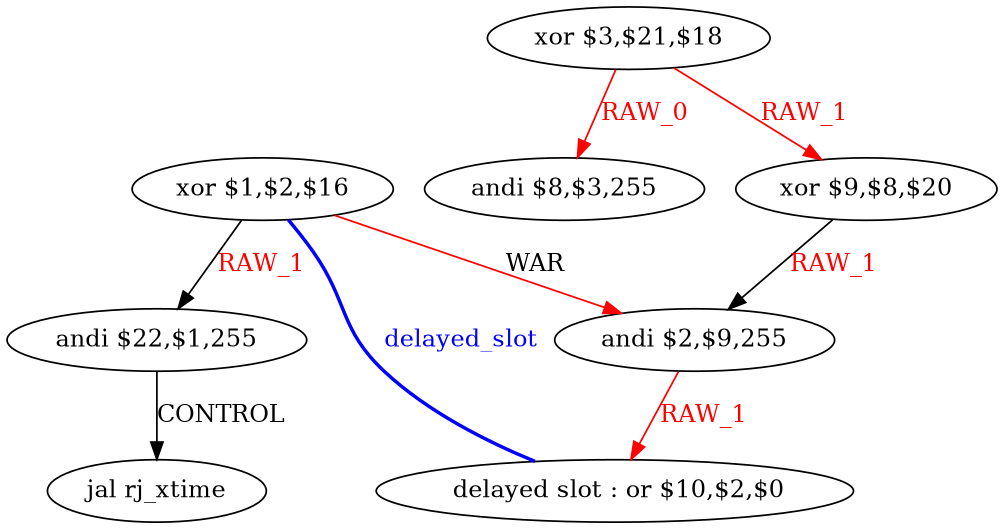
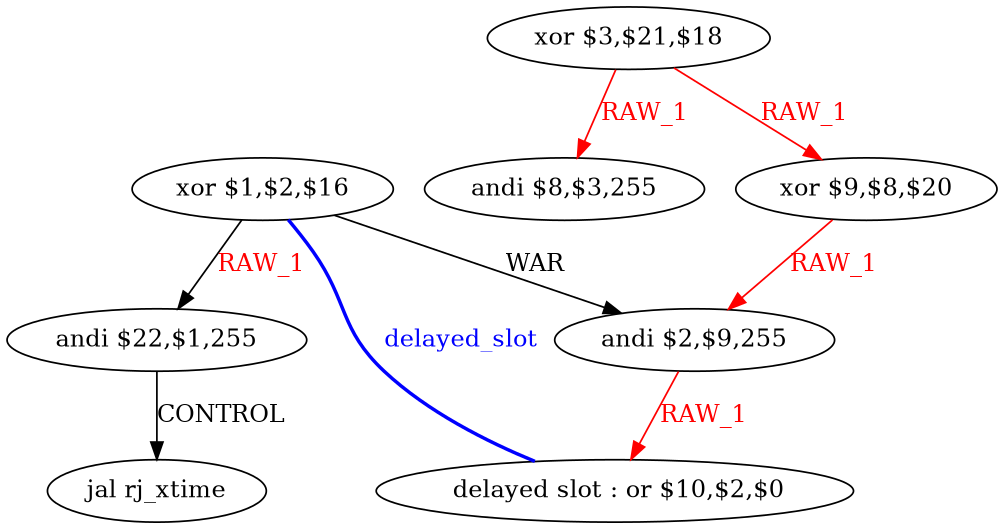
edge "xor $3,$21,$18" -> "andi $8,$3,255": label "RAW_0" -> "RAW_1"
edge "xor $9,$8,$20" -> "andi $2,$9,255": color black -> red
edge "xor $1,$2,$16" -> "andi $2,$9,255": color red -> black
